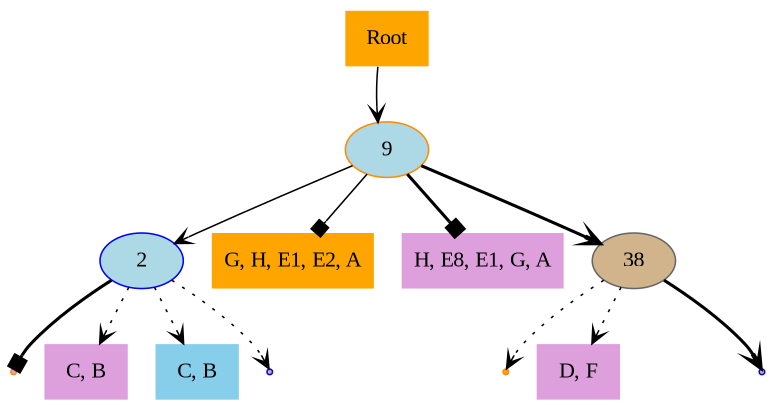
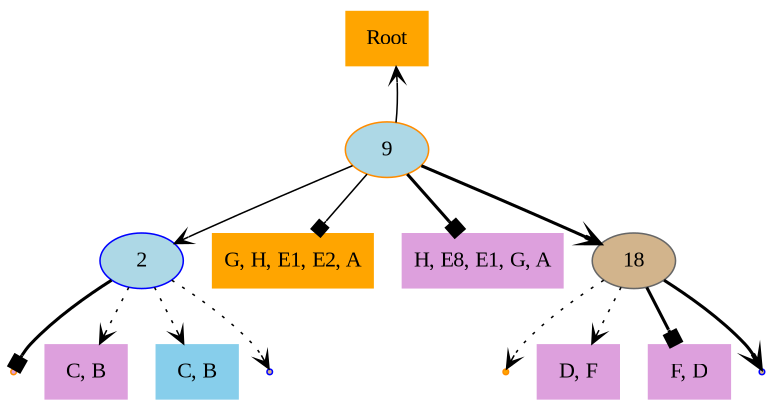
edge "Root" -> "9": reversed
node "38": label "38" -> "18"
node "F, D": added
